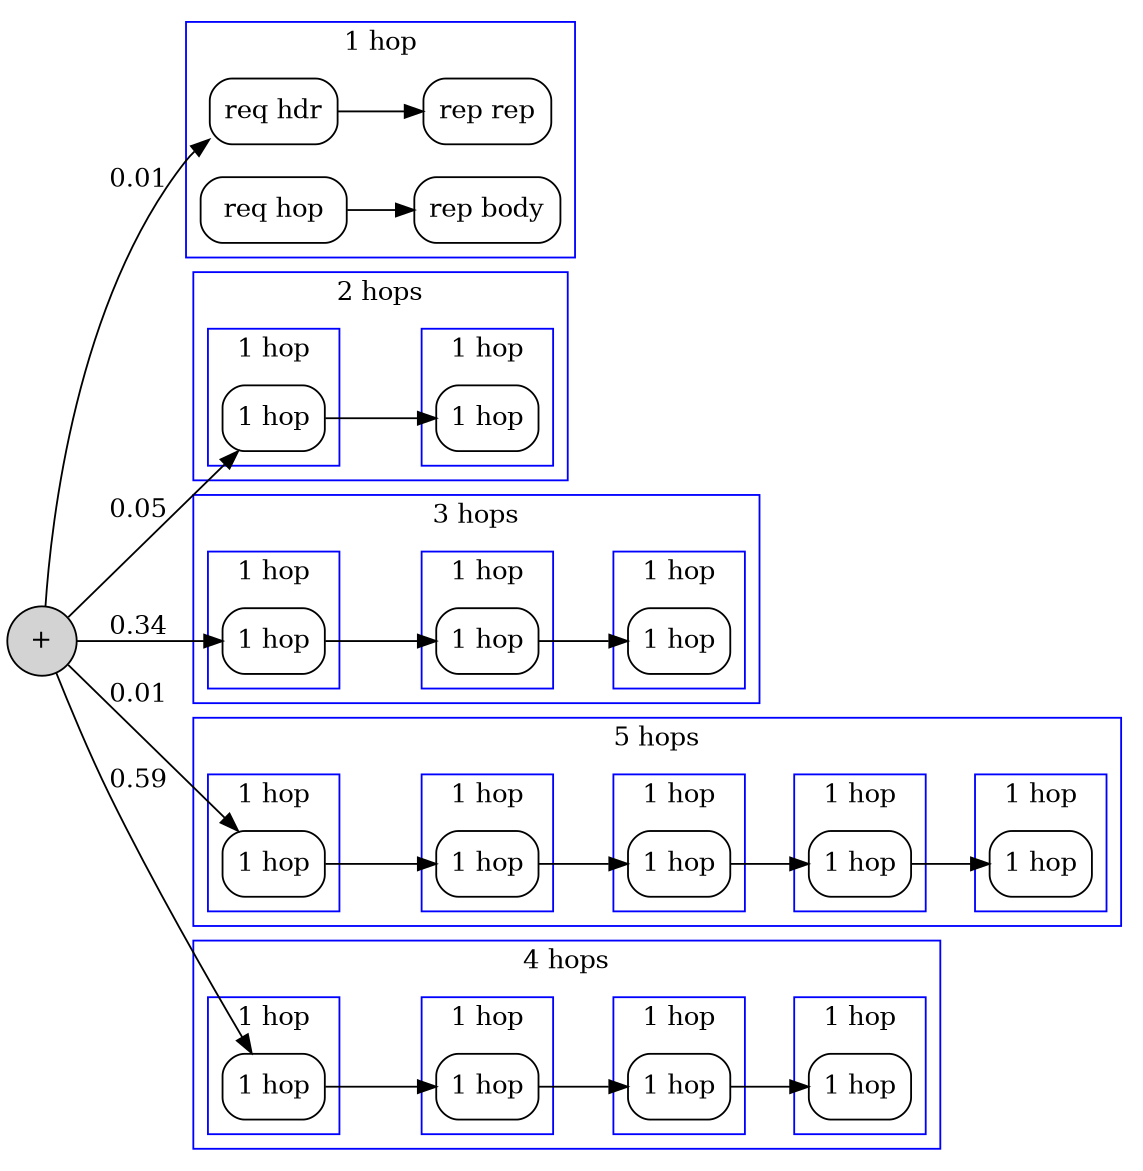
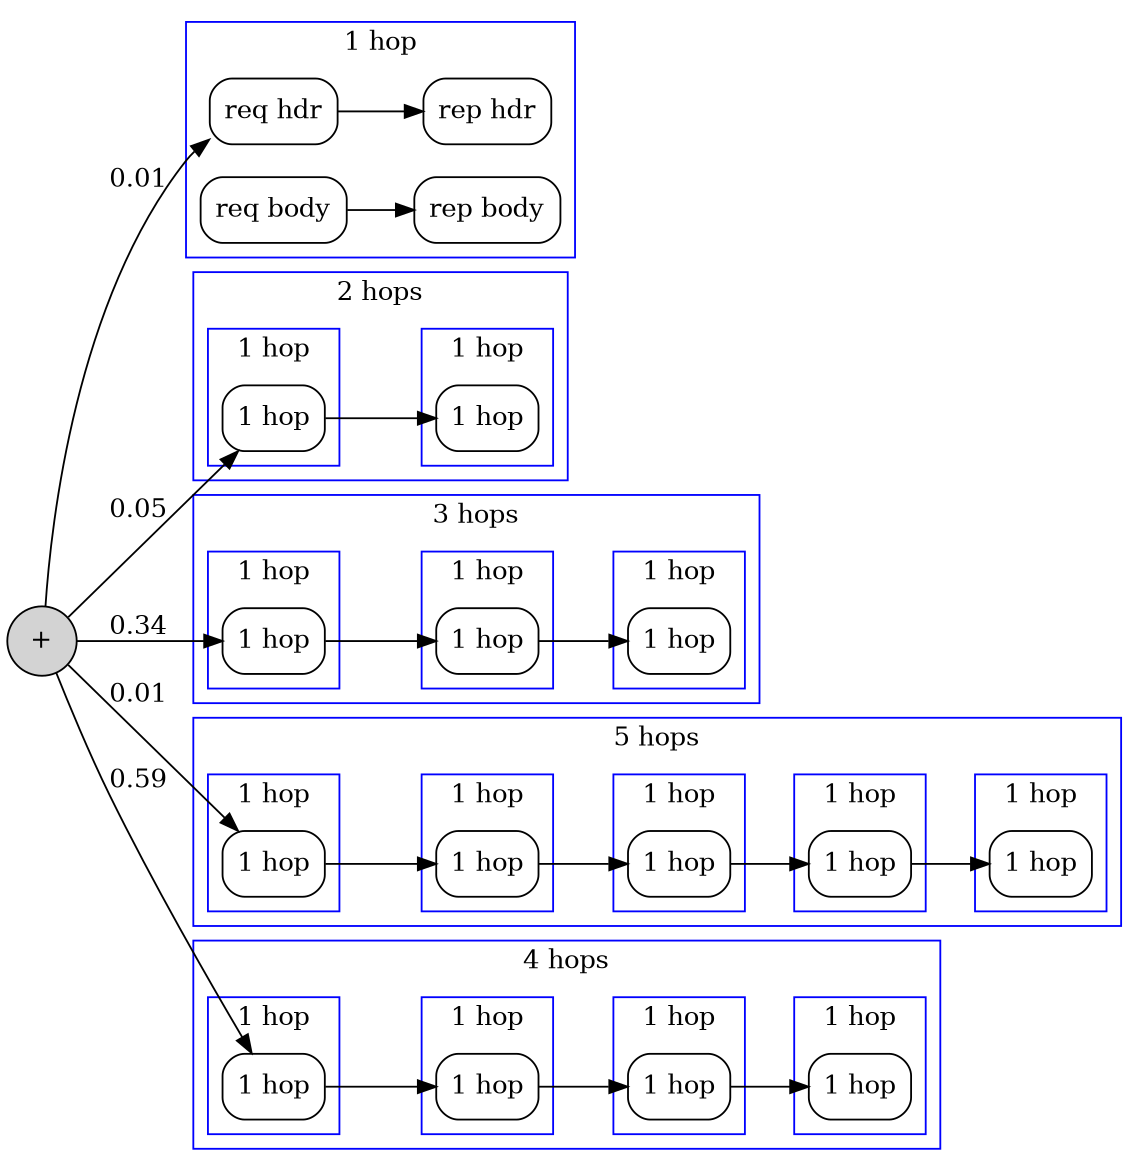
node "rep rep": label "rep rep" -> "rep hdr"
node "req hop": label "req hop" -> "req body"
